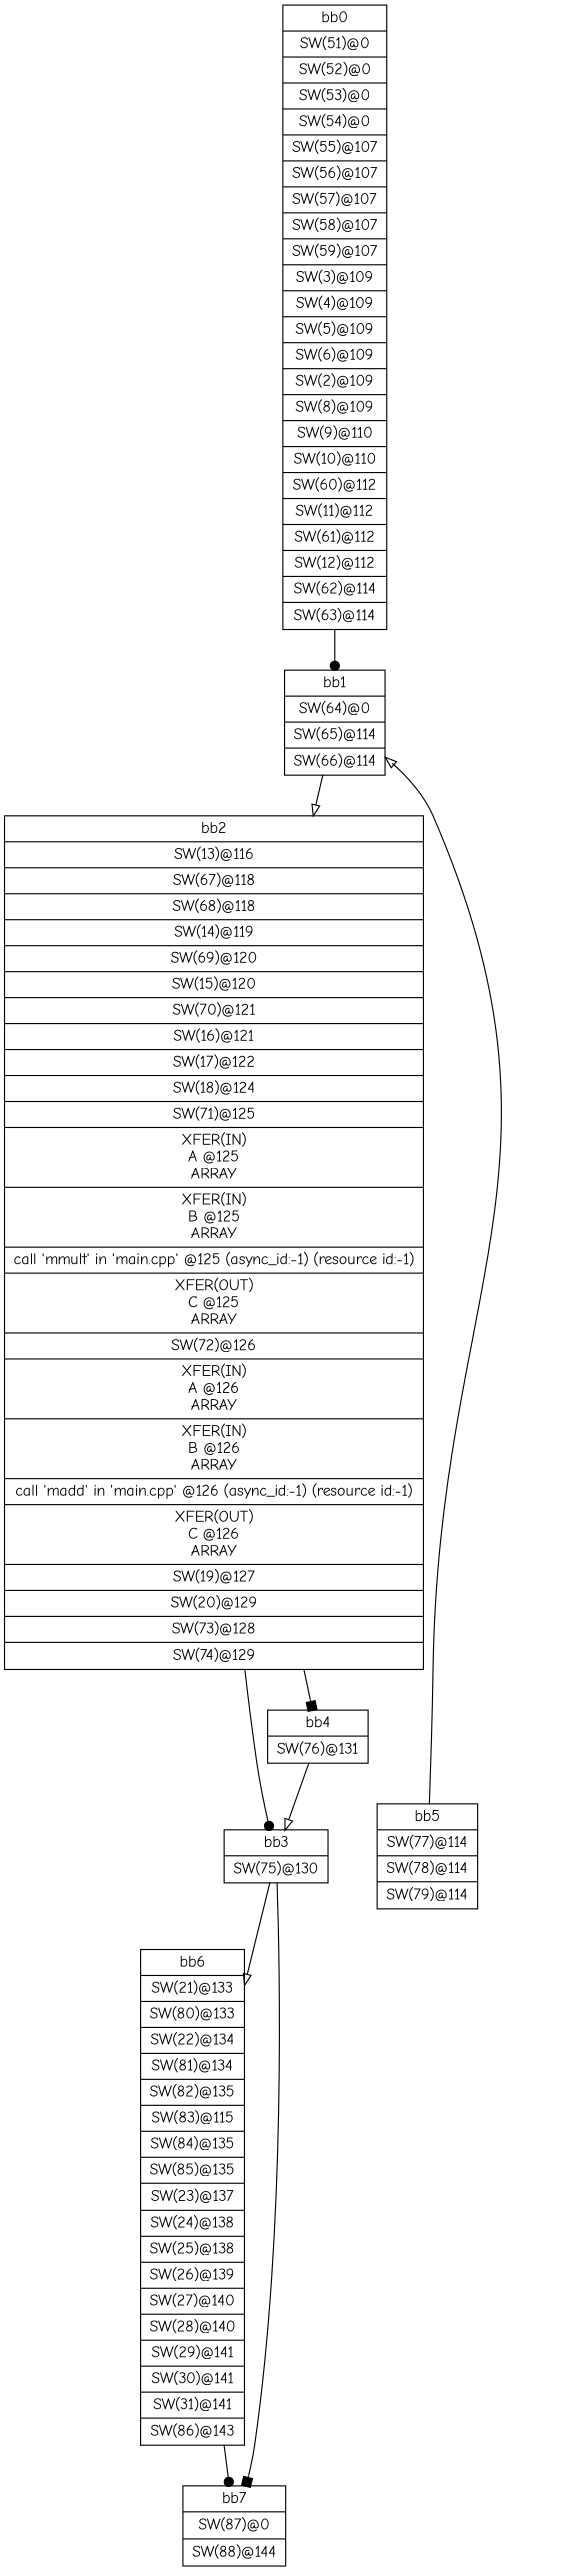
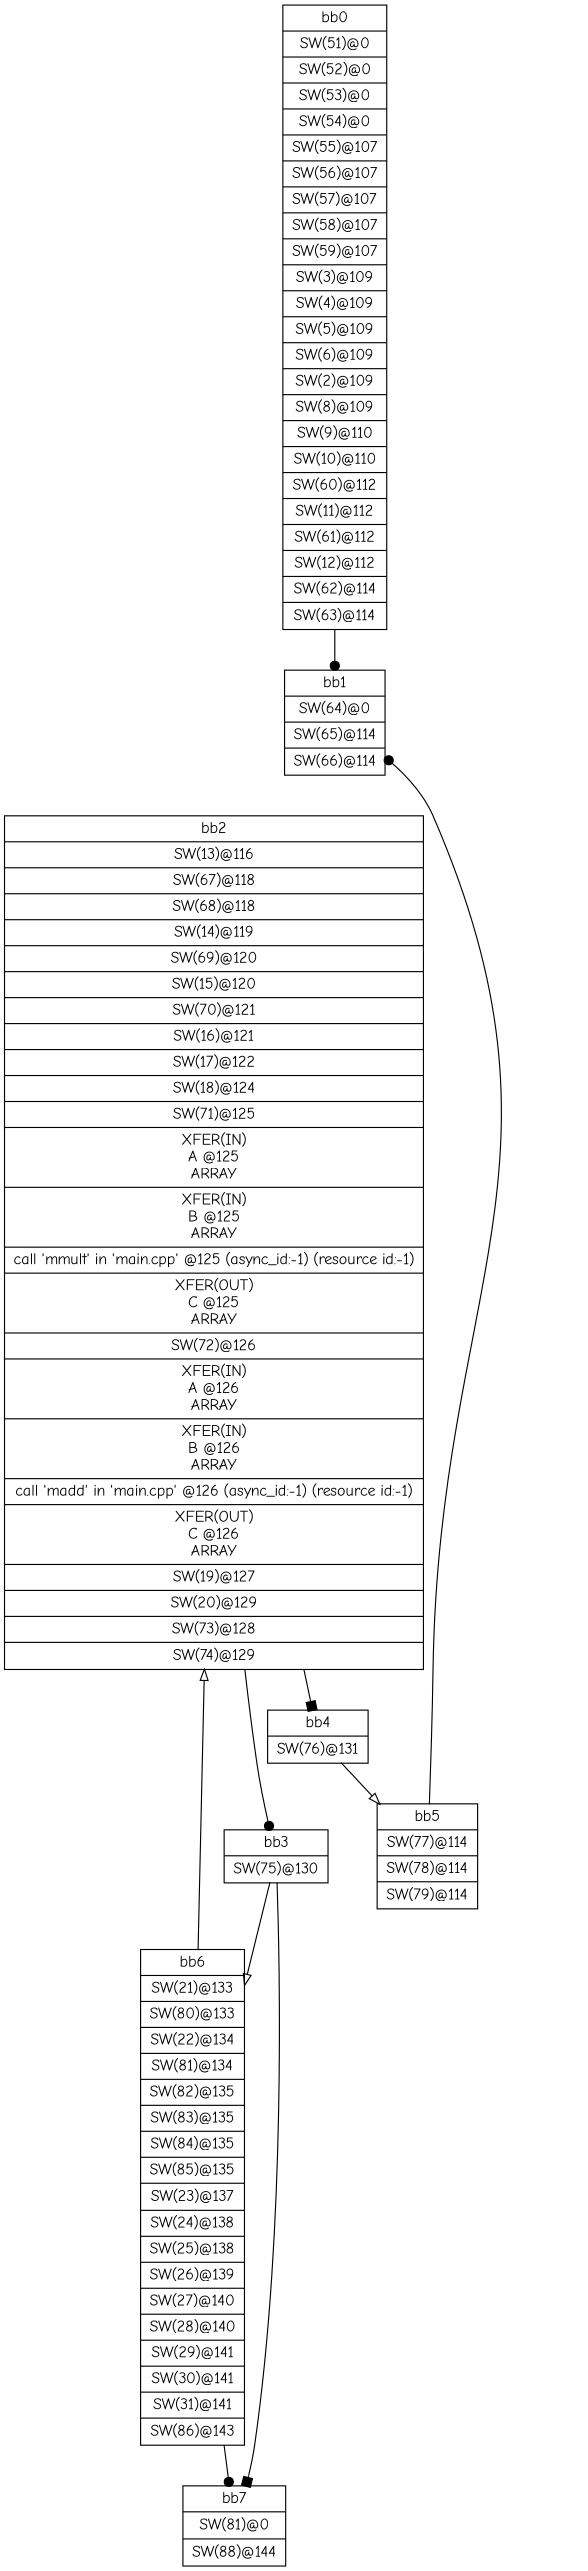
edge "bb1" -> "bb2": now "bb6" -> "bb2"
edge "bb5" -> "bb1": arrowhead onormal -> dot
edge "bb4" -> "bb3": now "bb4" -> "bb5"
node "bb6": text "SW(83)@115" -> "SW(83)@135"
node "bb7": text "SW(87)@0" -> "SW(81)@0"
